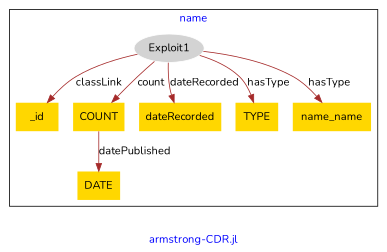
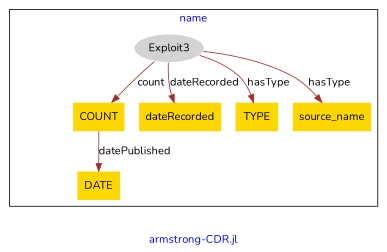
node "Exploit1": label "Exploit1" -> "Exploit3"
node "_id": removed
node "name_name": label "name_name" -> "source_name"
